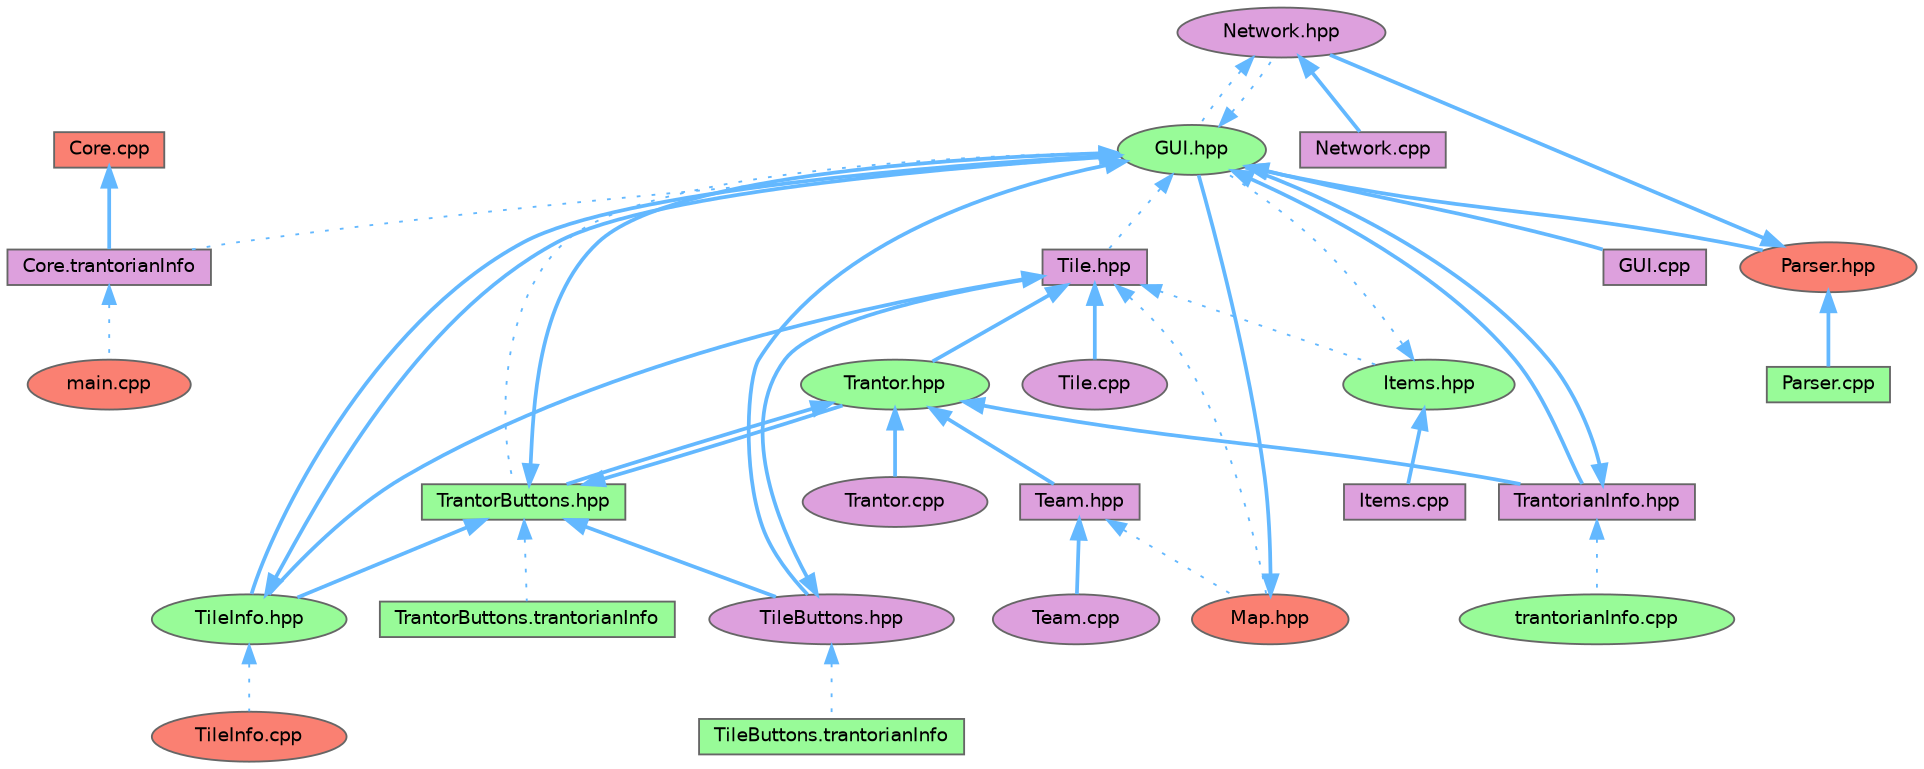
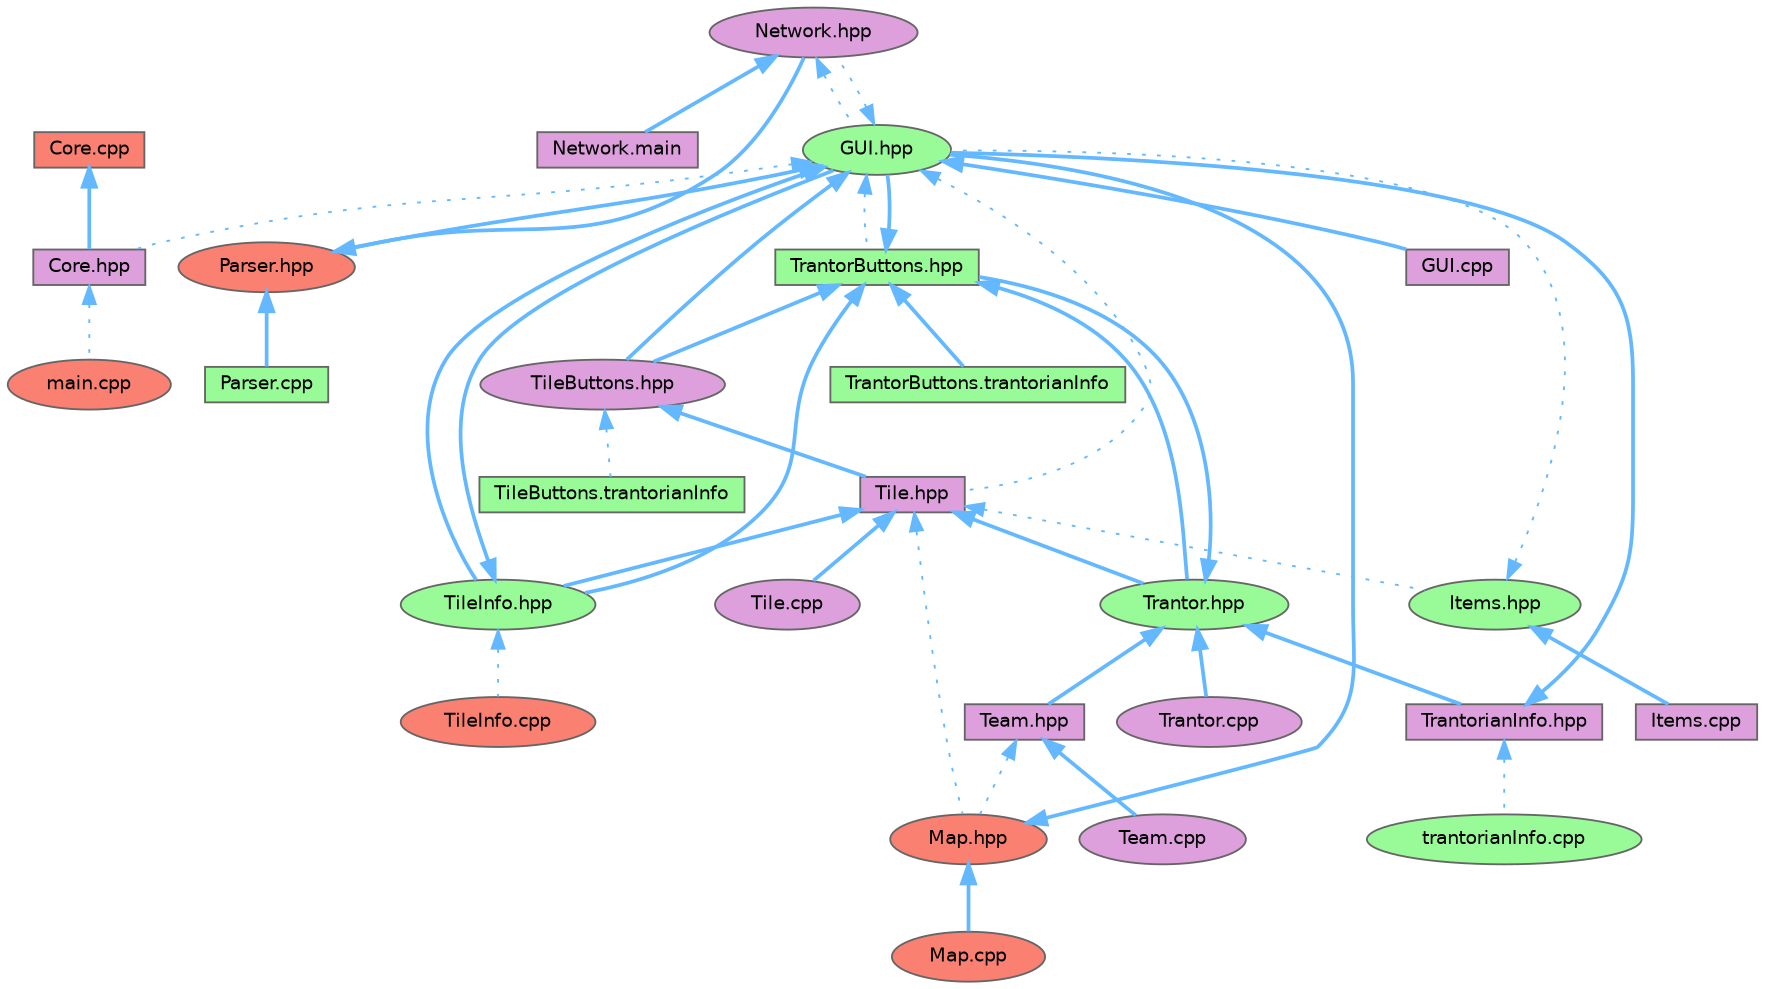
node "Network.cpp": label "Network.cpp" -> "Network.main"
node "Core.trantorianInfo": label "Core.trantorianInfo" -> "Core.hpp"
edge "TrantorianInfo.hpp" -> "GUI.hpp": removed
edge "TrantorButtons.trantorianInfo" -> "TrantorButtons.hpp": style dotted -> bold
node "Map.cpp": added
